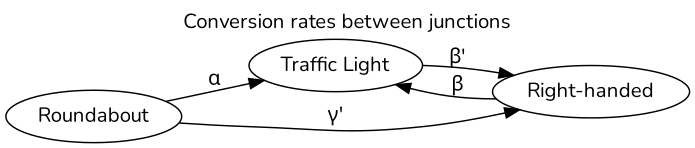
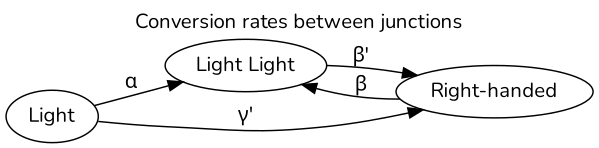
node "Traffic Light": label "Traffic Light" -> "Light Light"
node "Roundabout": label "Roundabout" -> "Light"
